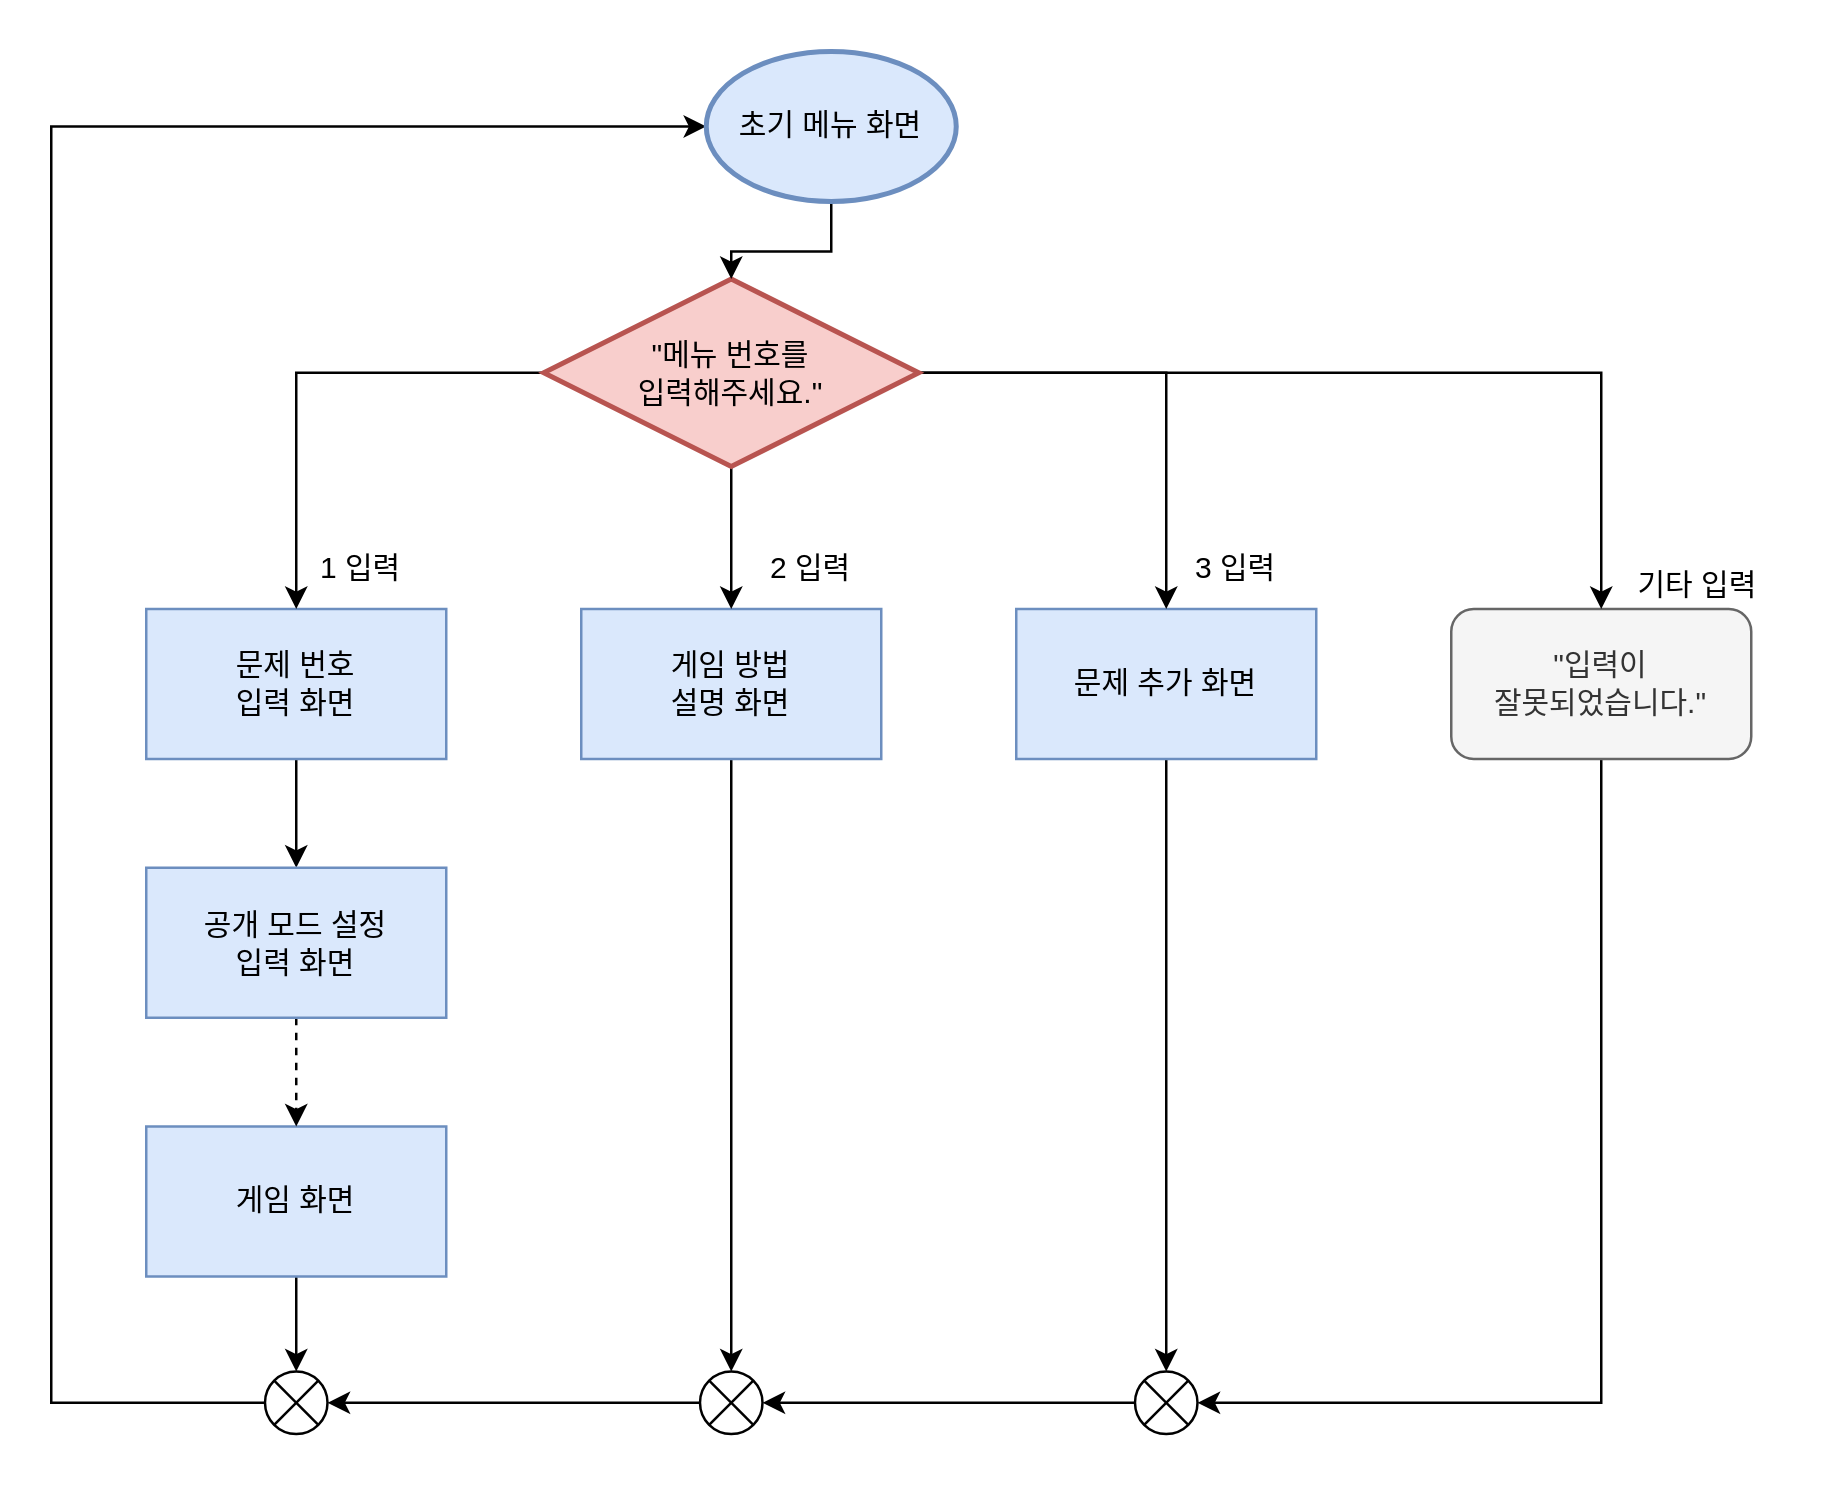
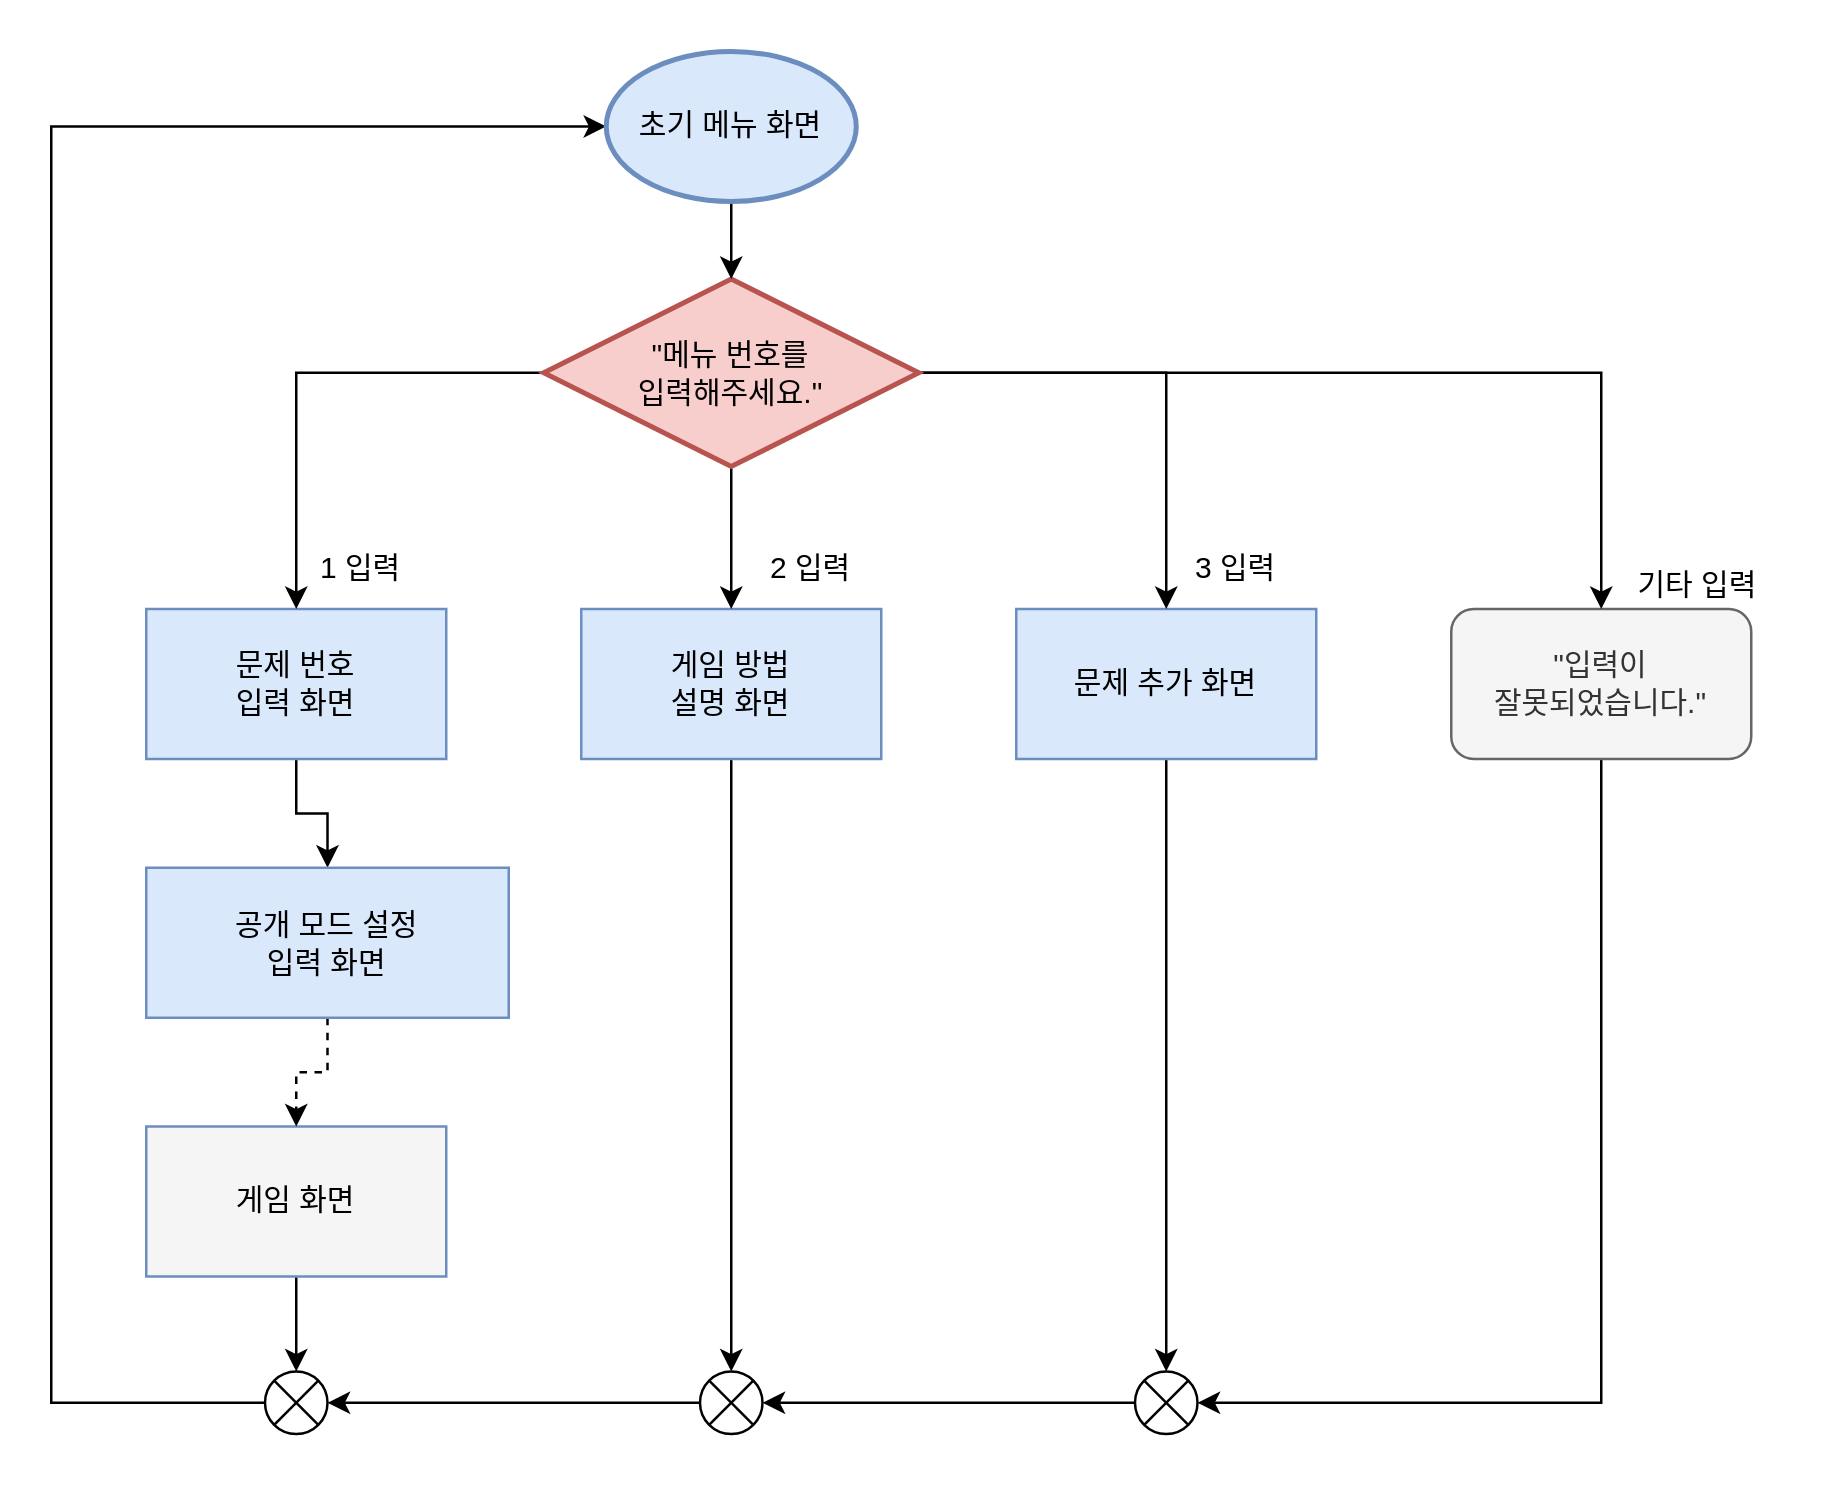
node "초기 메뉴 화면": moved (831, 126) -> (731, 126)
node "공개 모드 설정 입력 화면": size 300x150 -> 363x150
node "게임 화면": fillcolor #dae8fc -> #f5f5f5
